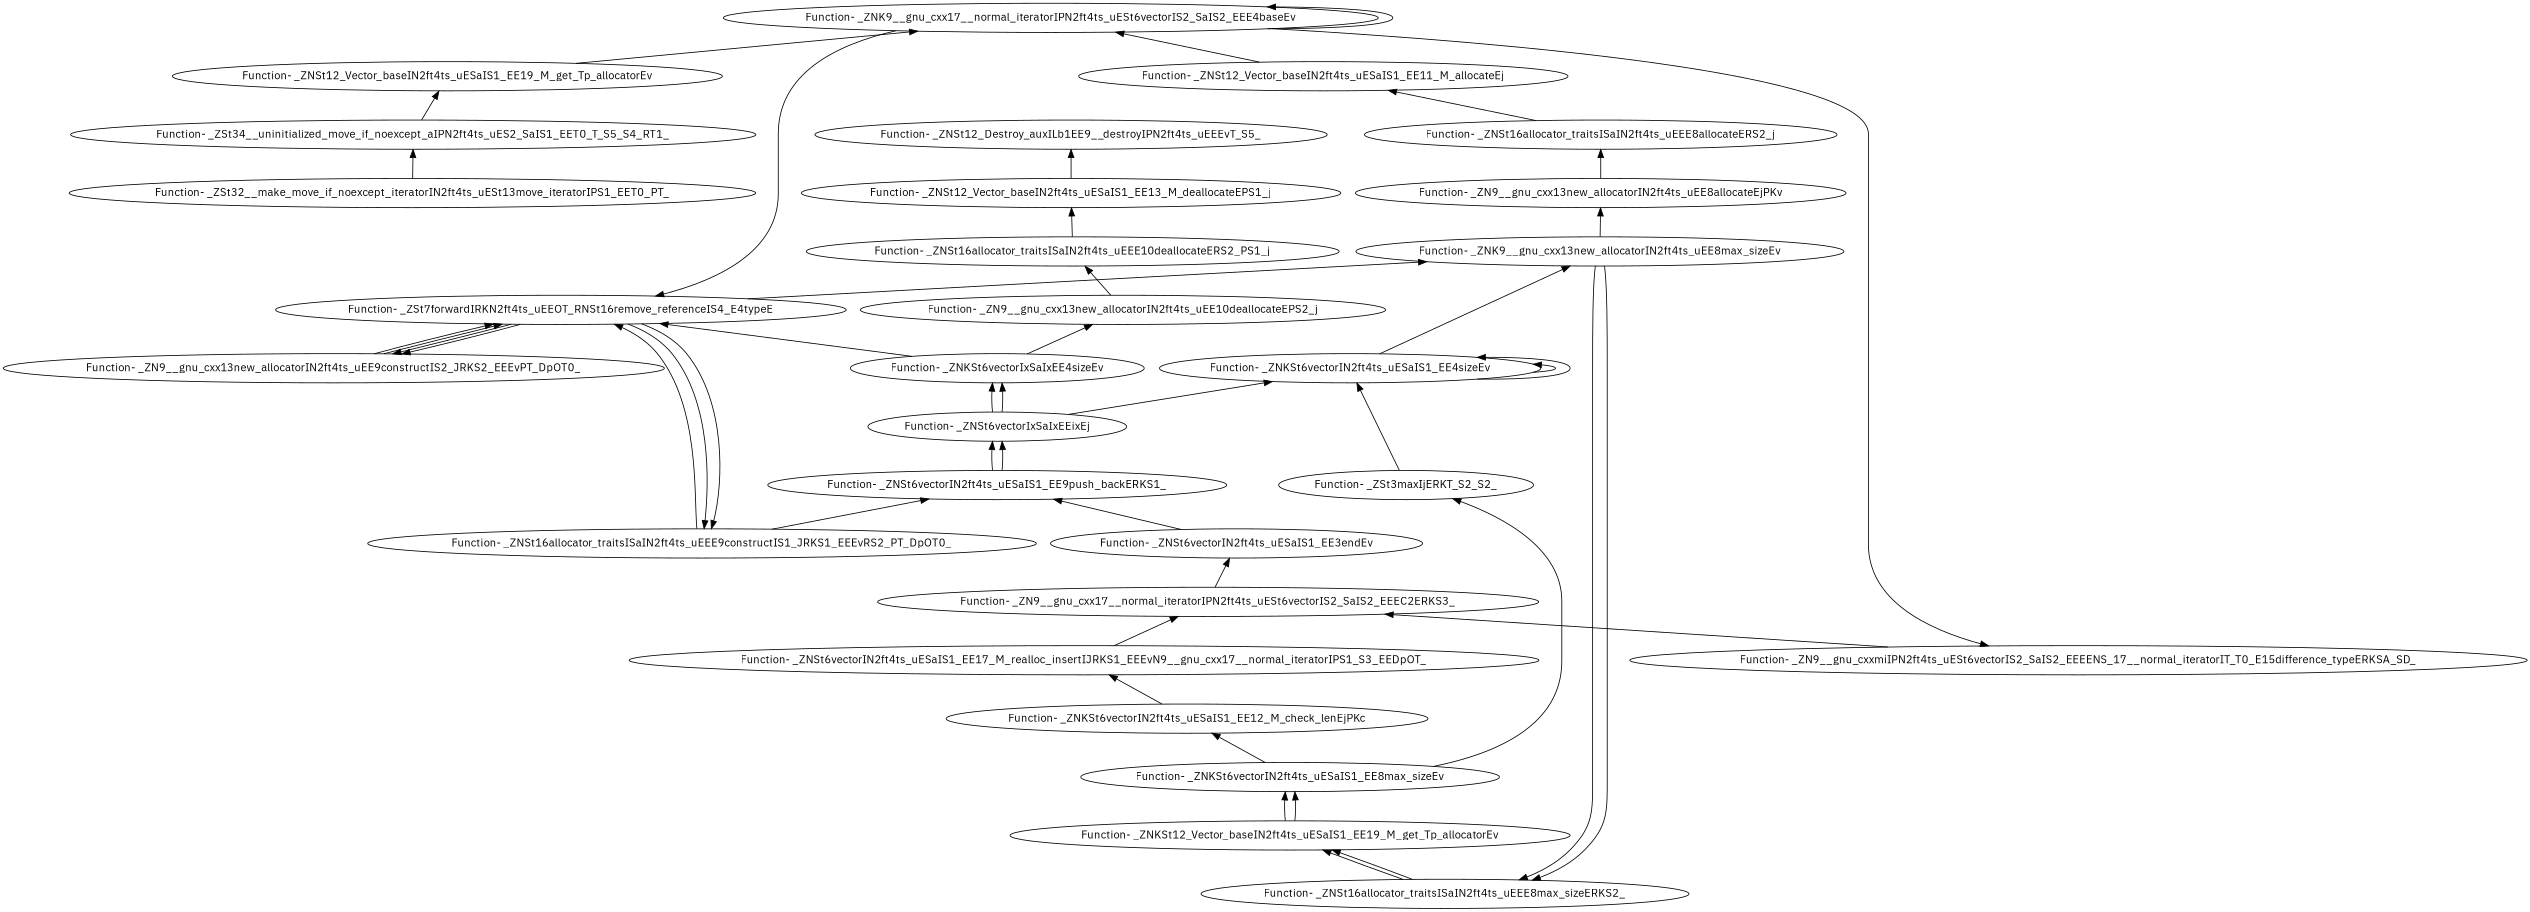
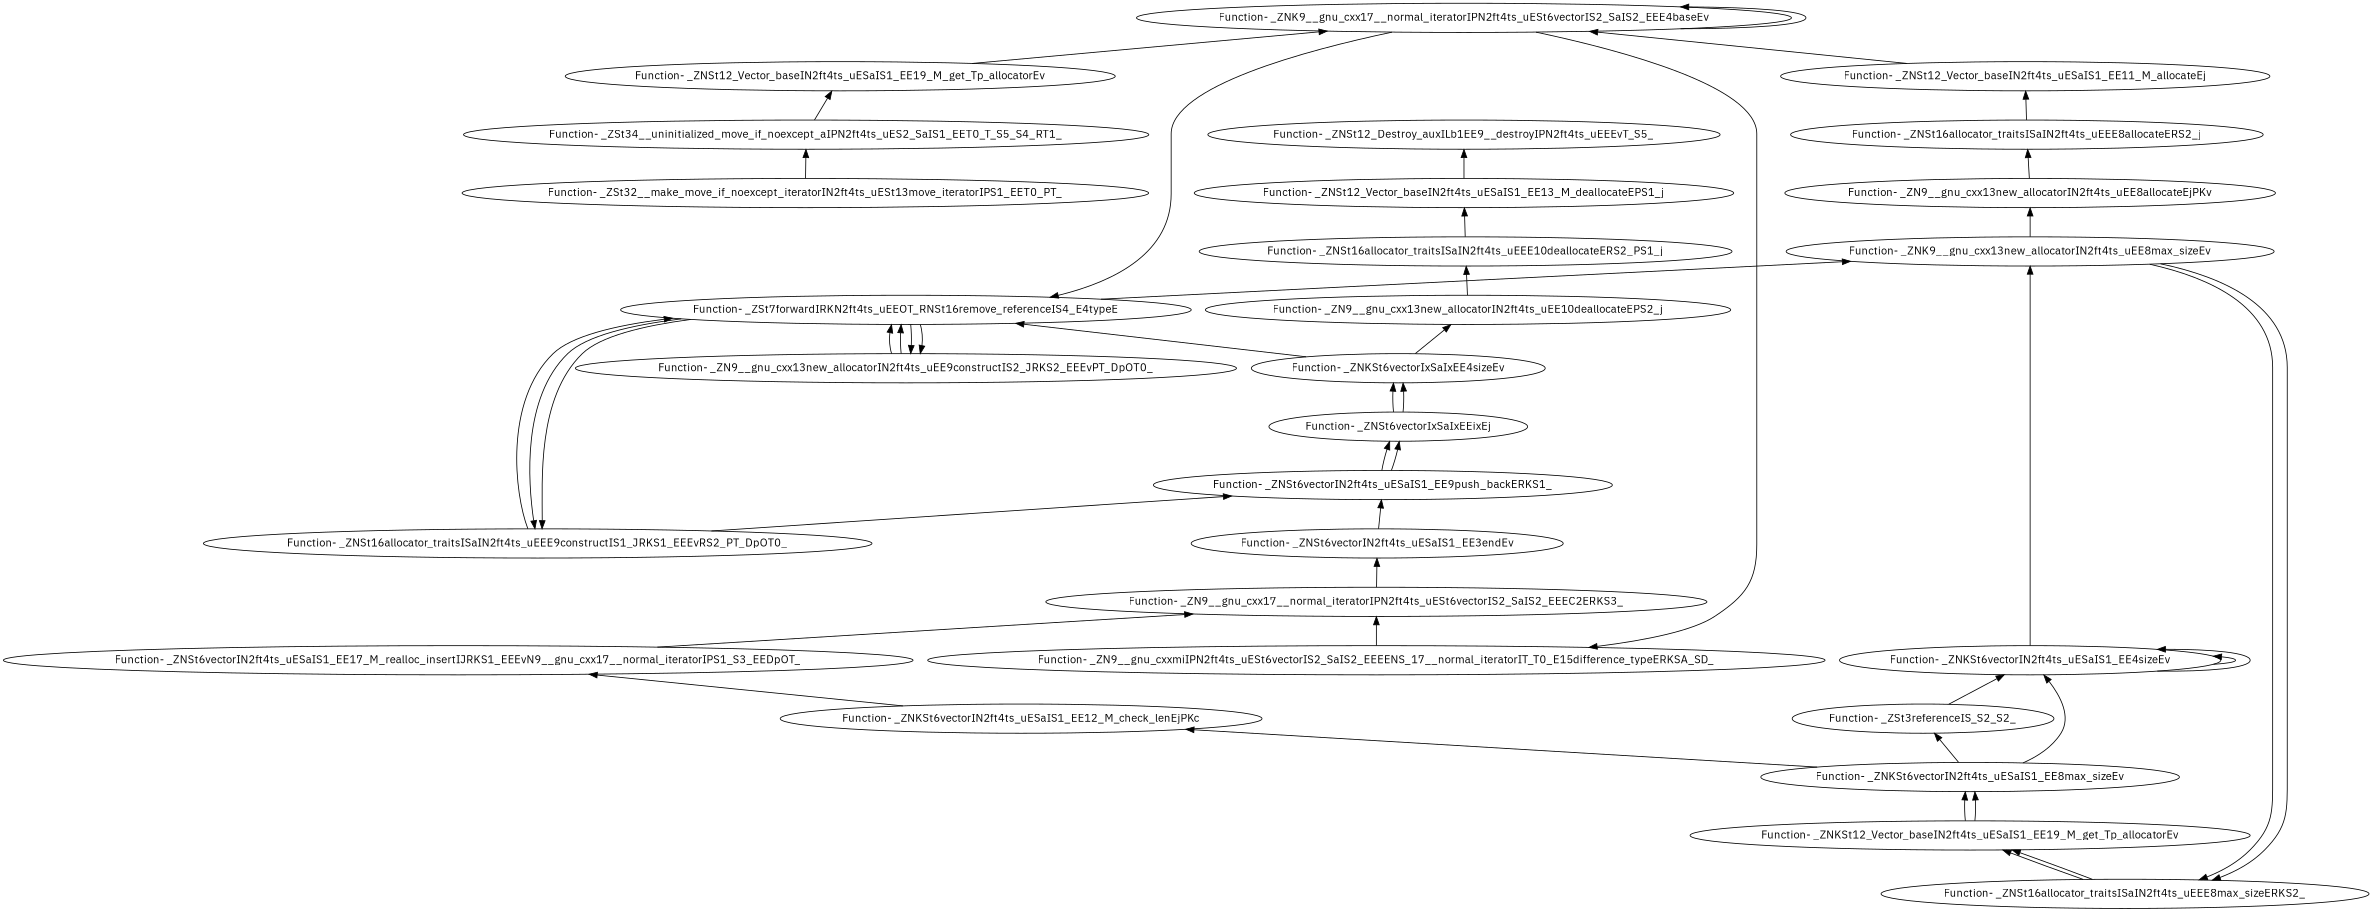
edge "Function- _ZNSt6vectorIxSaIxEEixEj" -> "Function- _ZNKSt6vectorIN2ft4ts_uESaIS1_EE4sizeEv": now "Function- _ZNKSt6vectorIN2ft4ts_uESaIS1_EE8max_sizeEv" -> "Function- _ZNKSt6vectorIN2ft4ts_uESaIS1_EE4sizeEv"
node "Function- _ZSt3maxIjERKT_S2_S2_": label "Function- _ZSt3maxIjERKT_S2_S2_" -> "Function- _ZSt3referenceIS_S2_S2_"
